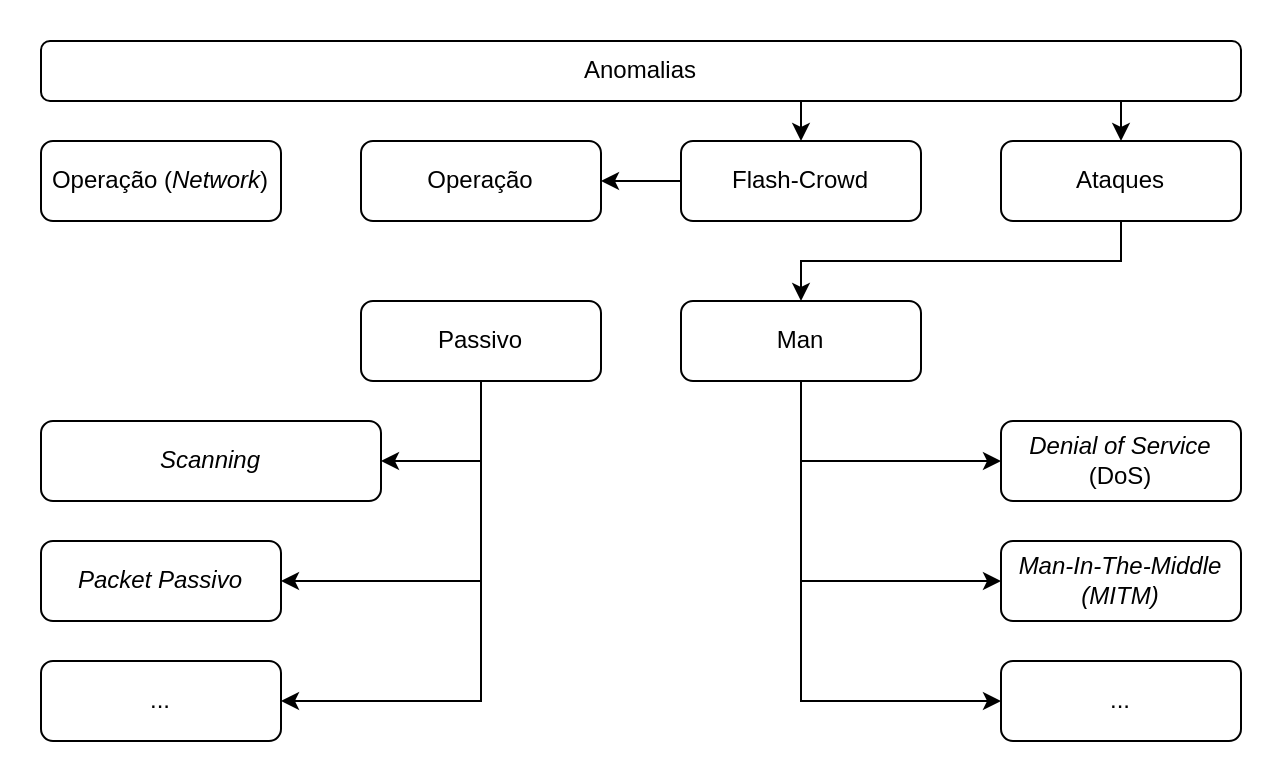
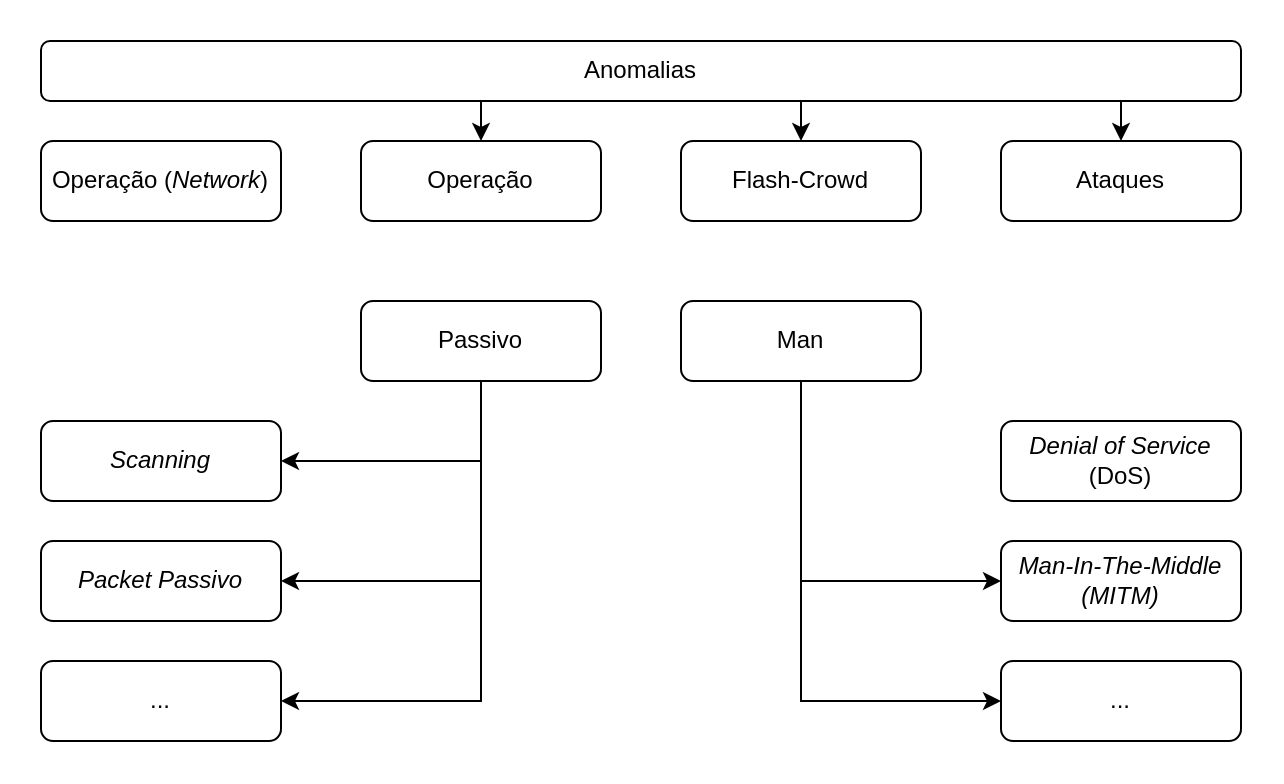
edge "Flash-Crowd" -> "Operação": now "Anomalias" -> "Operação"
edge "Ataques" -> "Man": removed
node "Scanning": size 340x80 -> 240x80
edge "Man" -> "Denial of Service (DoS)": removed
